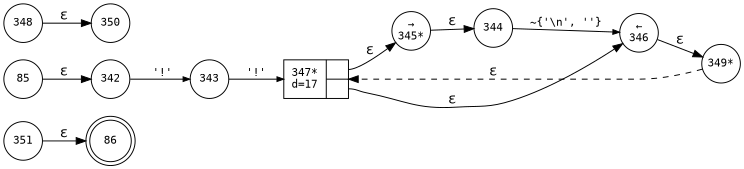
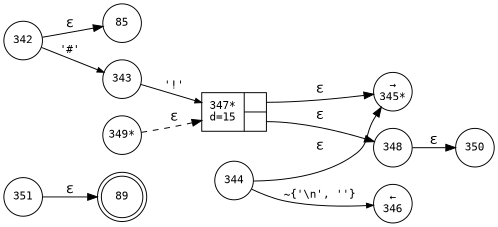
edge "→ 345*" -> "344": reversed
edge "← 346" -> "349*": removed, label "ε"
edge "342" -> "343": label "'!'" -> "'#'"
edge "85" -> "342": reversed
node "347*": text "d=17" -> "d=15"
edge "347*" -> "← 346": now "347*" -> "348"
node "86": label "86" -> "89"
